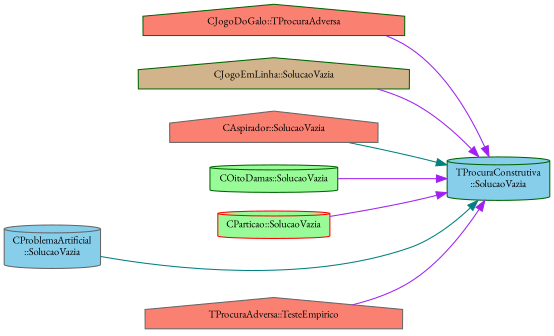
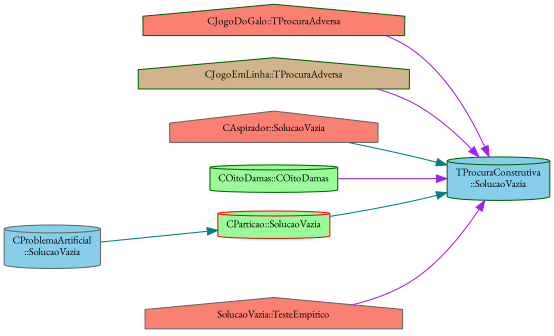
node "CJogoEmLinha::SolucaoVazia": label "CJogoEmLinha::SolucaoVazia" -> "CJogoEmLinha::TProcuraAdversa"
node "COitoDamas::SolucaoVazia": label "COitoDamas::SolucaoVazia" -> "COitoDamas::COitoDamas"
edge "CParticao::SolucaoVazia" -> "TProcuraConstrutiva ::SolucaoVazia": color purple -> teal
edge "CProblemaArtificial ::SolucaoVazia" -> "TProcuraConstrutiva ::SolucaoVazia": now "CProblemaArtificial ::SolucaoVazia" -> "CParticao::SolucaoVazia"
node "TProcuraAdversa::TesteEmpirico": label "TProcuraAdversa::TesteEmpirico" -> "SolucaoVazia::TesteEmpirico"
